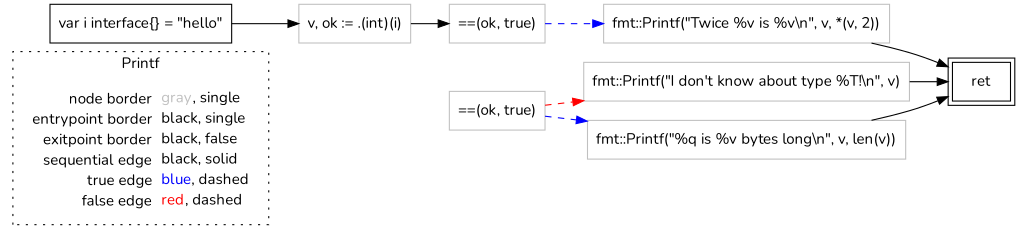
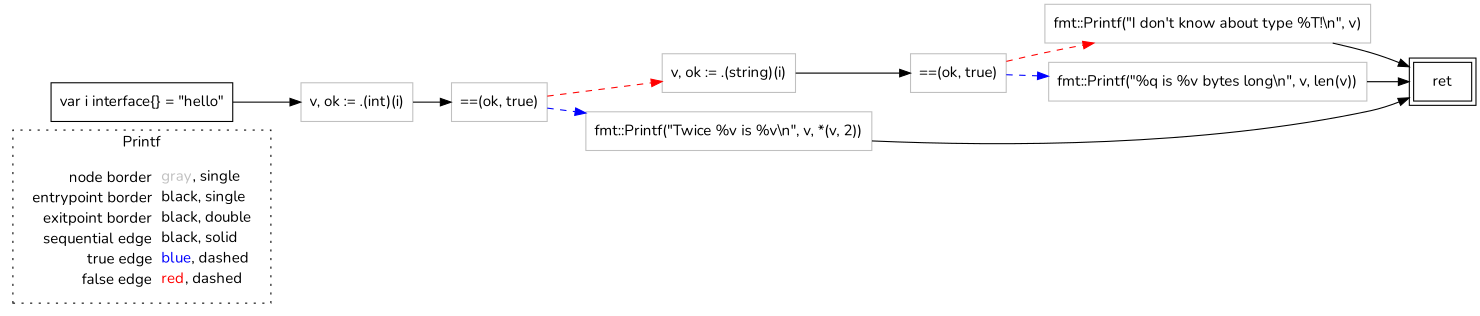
node "v, ok := .(string)(i)": added
node "node border": text ", false" -> ", double"
